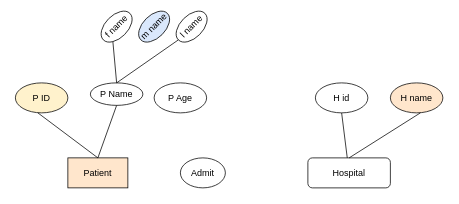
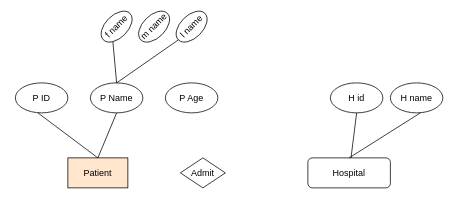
node "m name": fillcolor #dae8fc -> #ffffff
node "P Name": size 53x23 -> 53x30
node "P ID": fillcolor #fff2cc -> #ffffff
node "P Age": moved (180, 98) -> (192, 98)
node "H id": moved (342, 98) -> (357, 98)
node "H name": fillcolor #ffe6cc -> #ffffff
node "Admit": shape ellipse -> diamond
